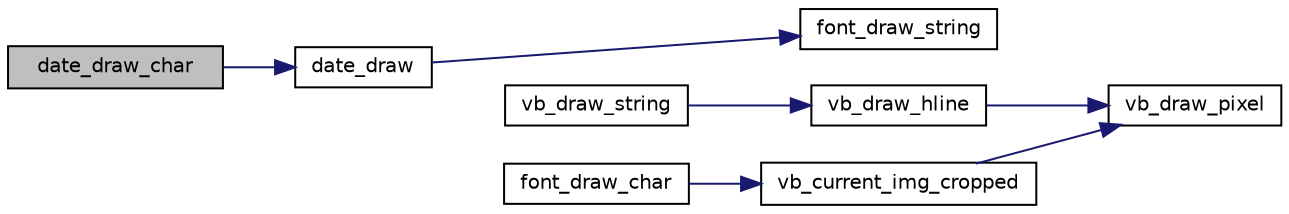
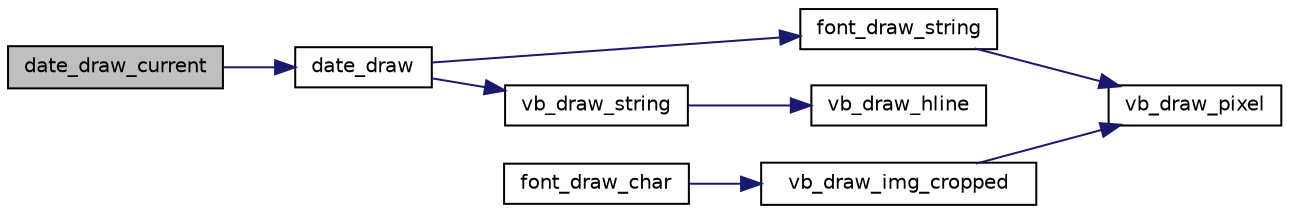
node "date_draw_char": label "date_draw_char" -> "date_draw_current"
edge "date_draw" -> "vb_draw_string": added
edge "vb_draw_hline" -> "vb_draw_pixel": now "font_draw_string" -> "vb_draw_pixel"
node "vb_current_img_cropped": label "vb_current_img_cropped" -> "vb_draw_img_cropped"
